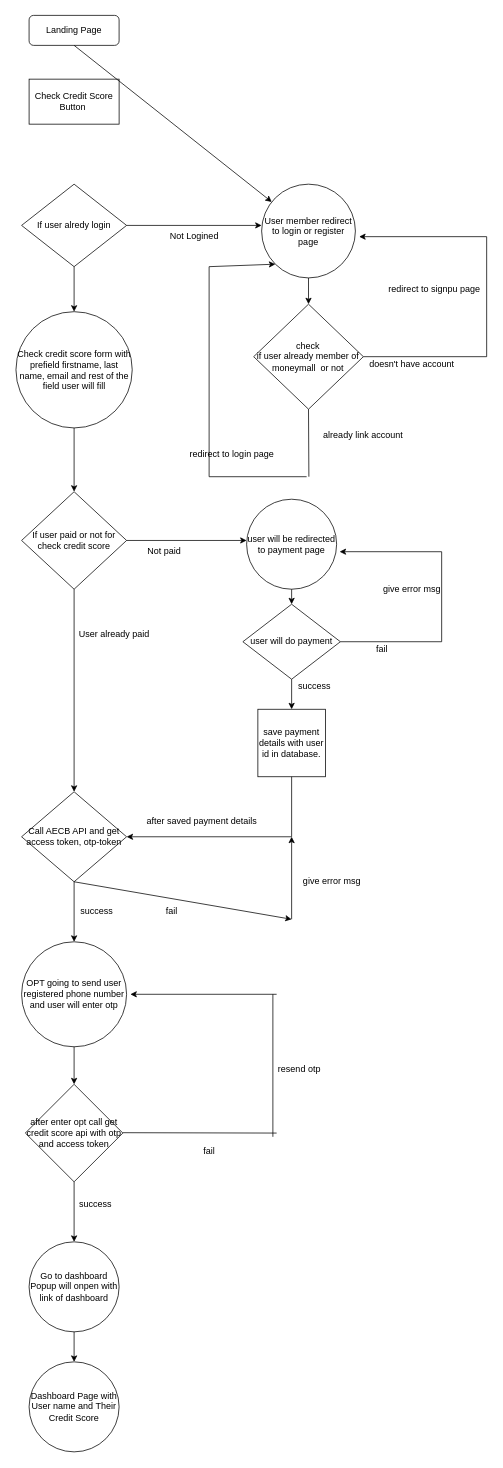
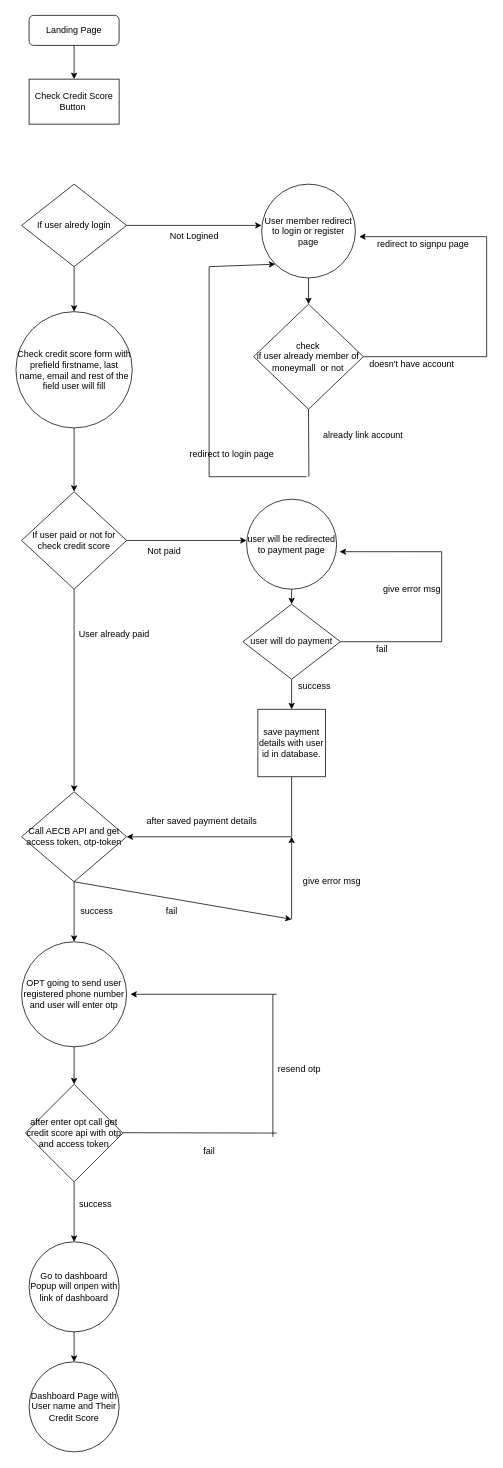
edge "Landing Page" -> "User member redirect to login or register page": now "Landing Page" -> "Check Credit Score Button"
node "redirect to signpu page": moved (434, 289) -> (423, 244)
